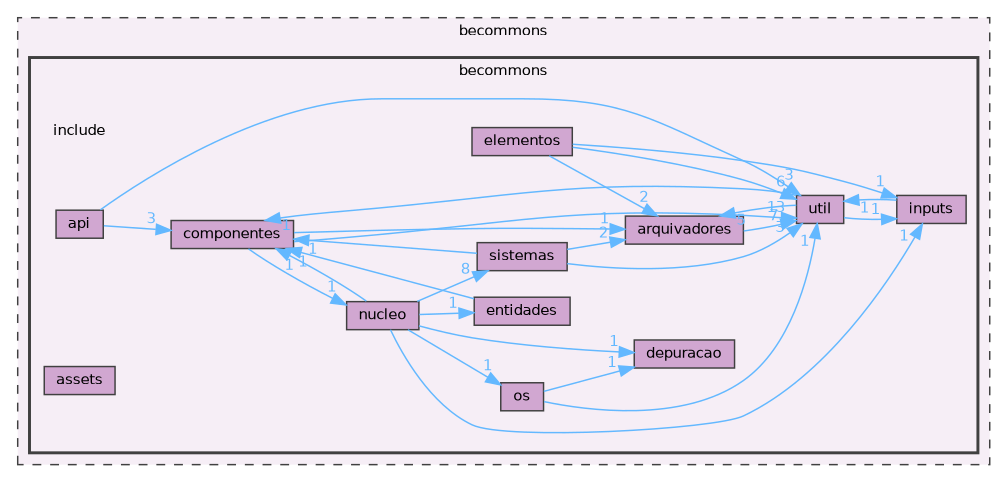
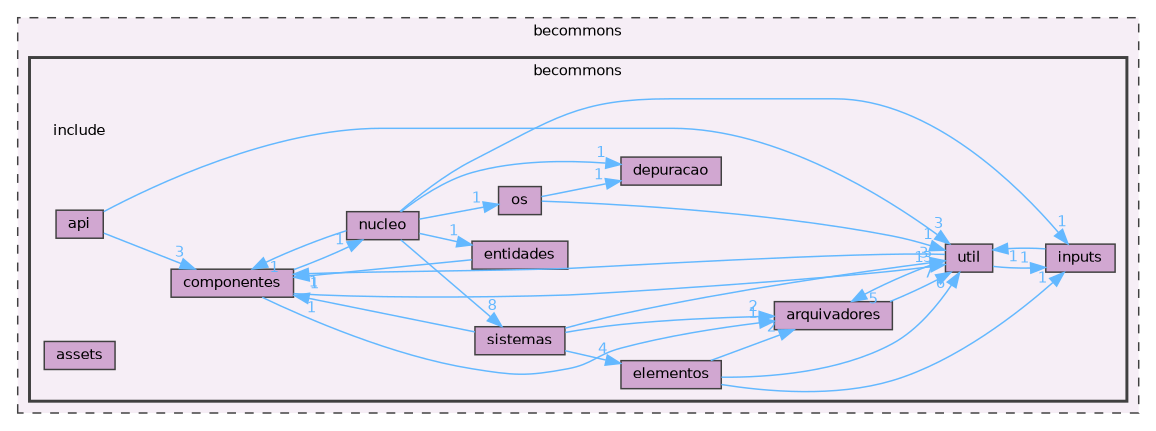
edge "sistemas" -> "elementos": added
